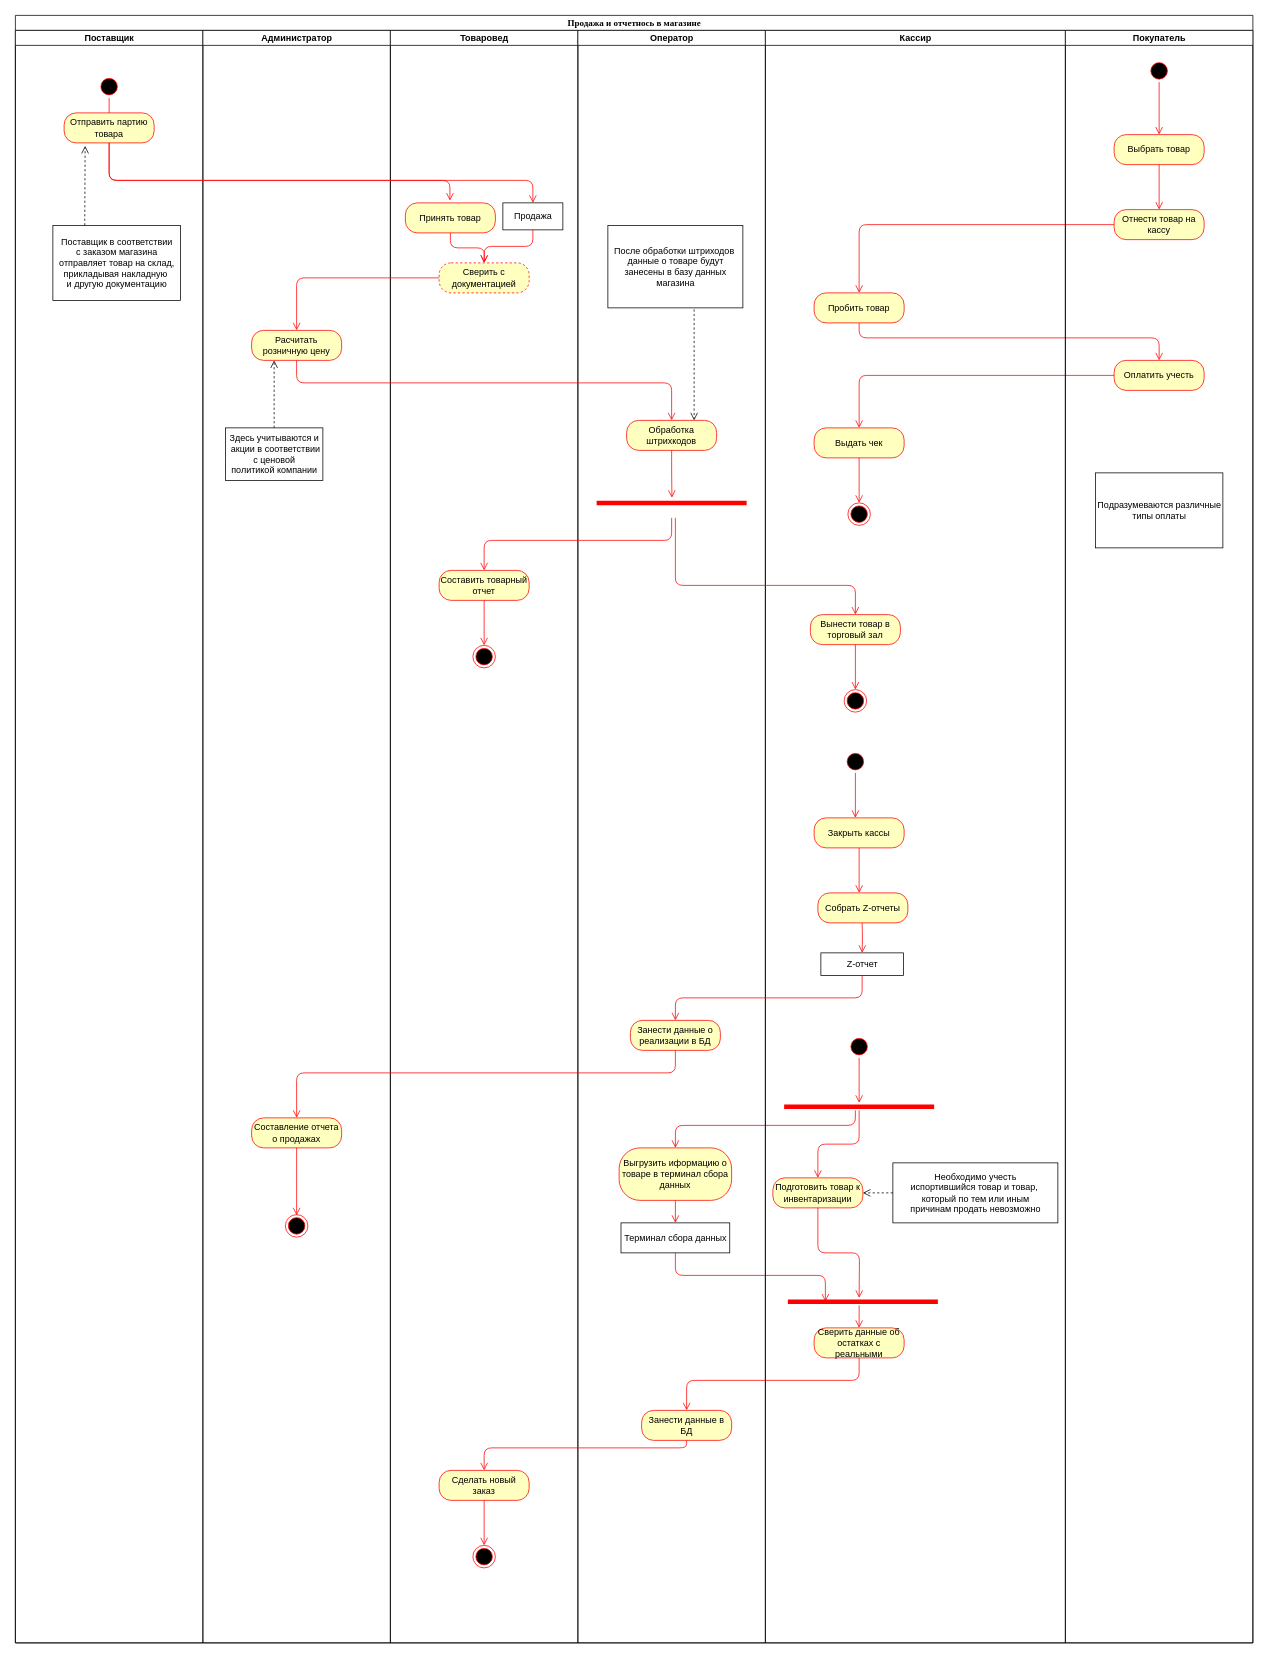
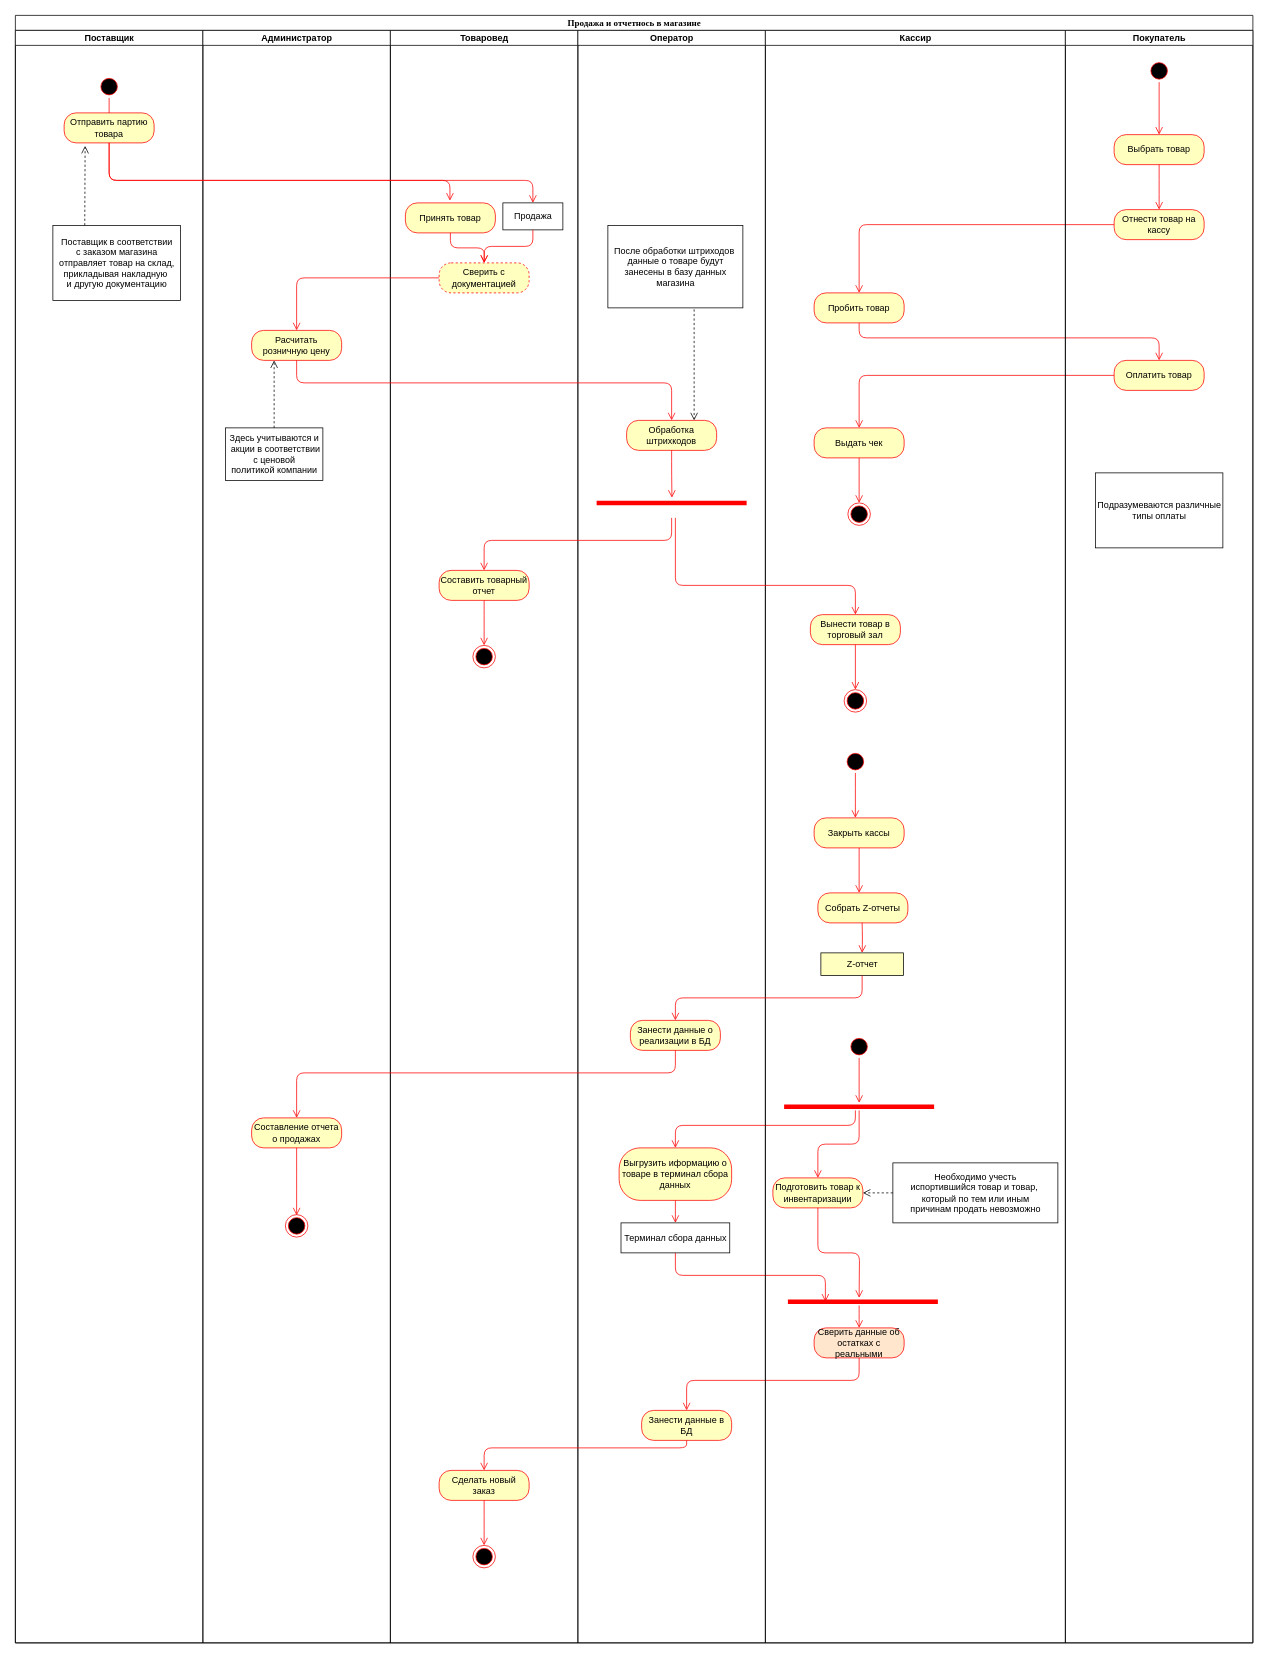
node "Оплатить учесть": label "Оплатить учесть" -> "Оплатить товар"
node "Z-отчет": fillcolor #ffffff -> #ffffc0
node "Сверить данные об остатках с реальными": fillcolor #ffffc0 -> #ffe6cc
